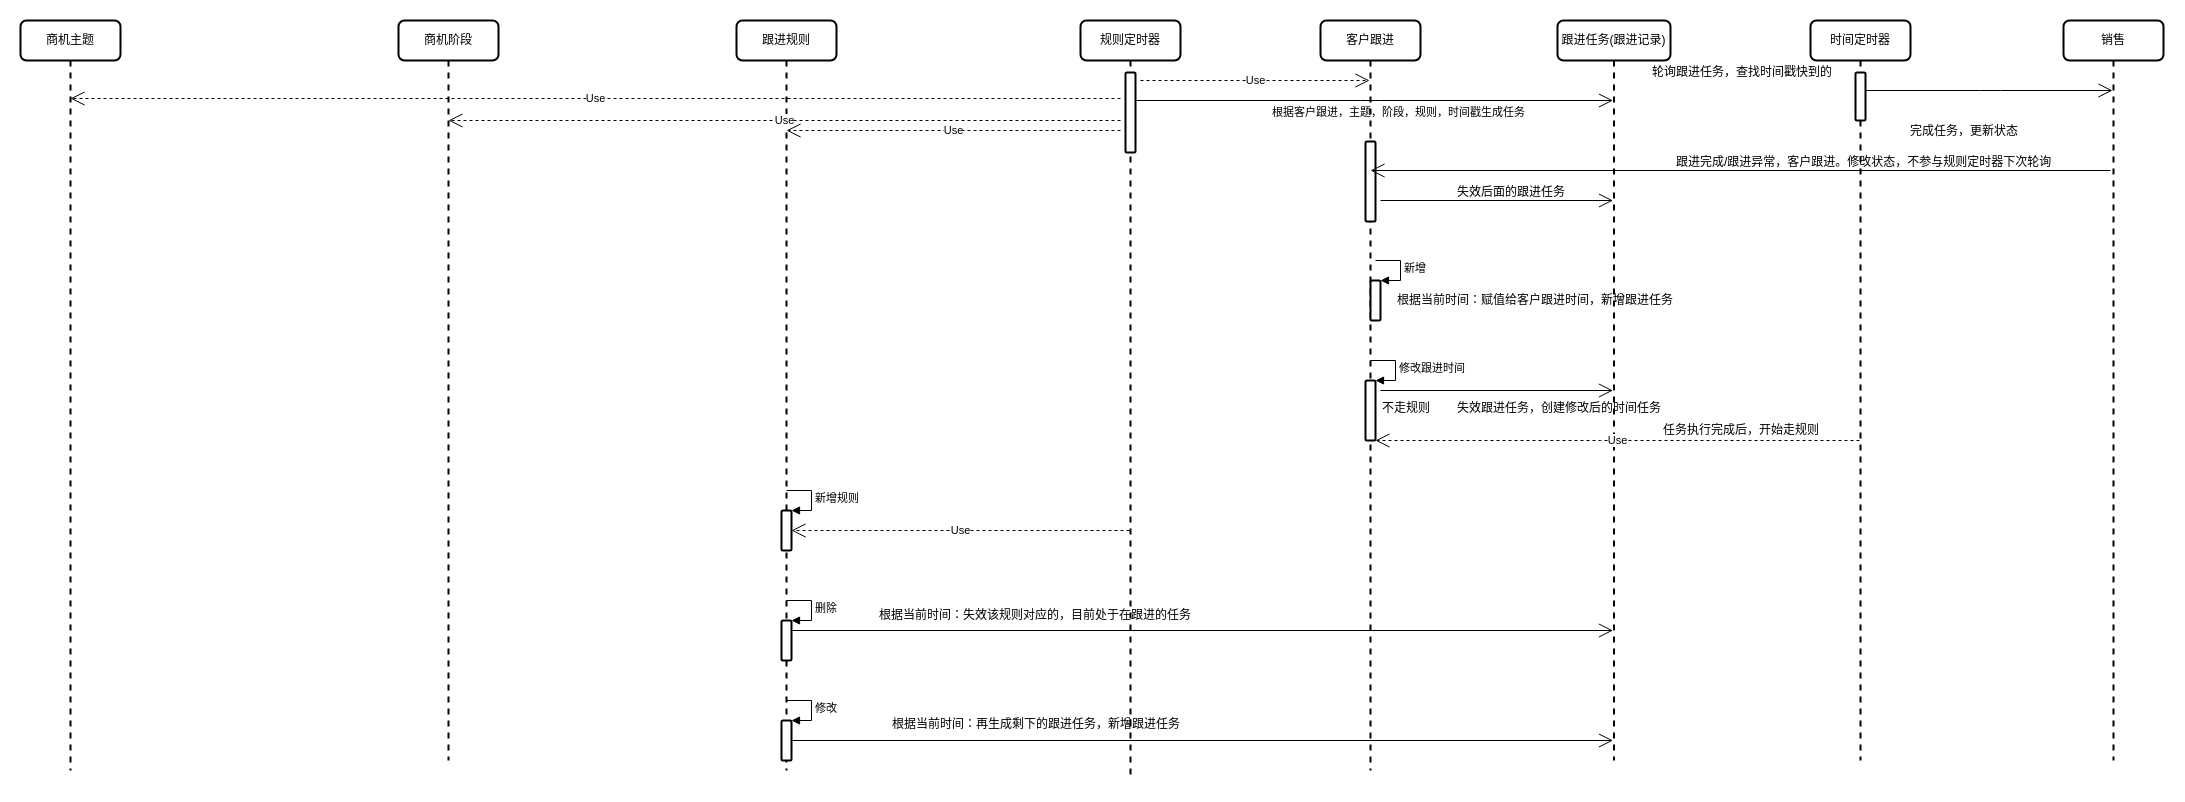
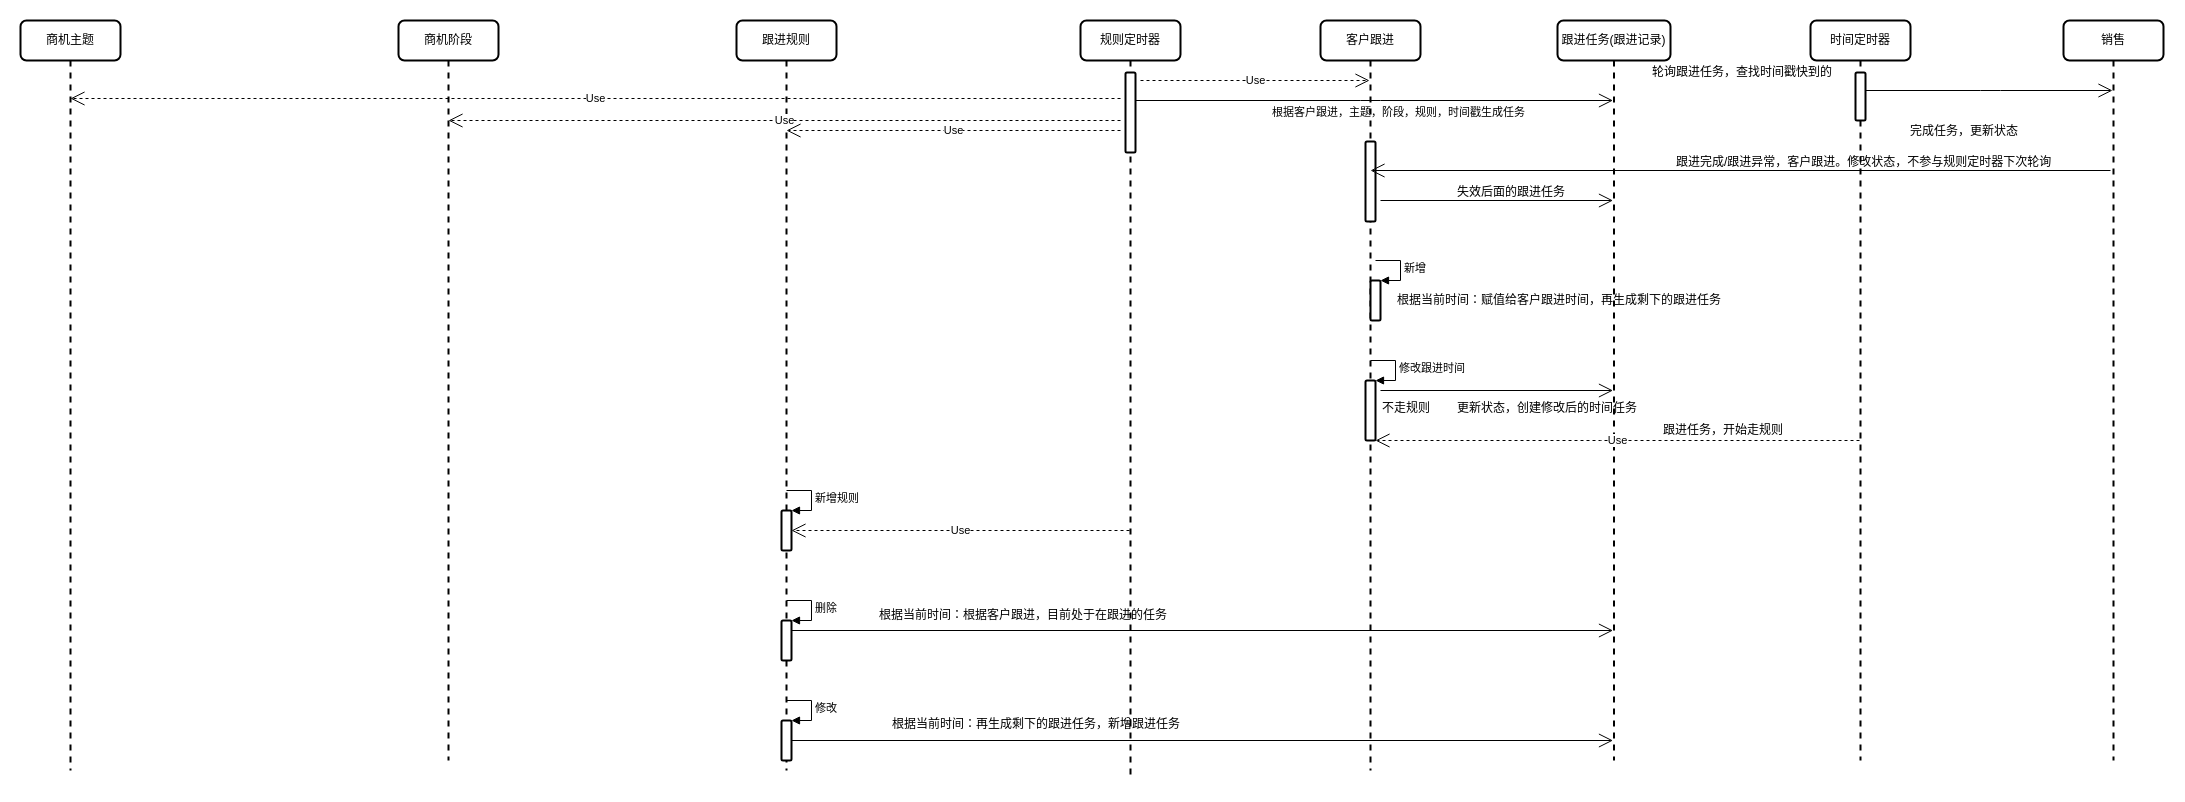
node "根据当前时间：赋值给客户跟进时间，新增跟进任务": label "根据当前时间：赋值给客户跟进时间，新增跟进任务" -> "根据当前时间：赋值给客户跟进时间，再生成剩下的跟进任务"
node "失效跟进任务，创建修改后的时间任务": label "失效跟进任务，创建修改后的时间任务" -> "更新状态，创建修改后的时间任务"
node "任务执行完成后，开始走规则": label "任务执行完成后，开始走规则" -> "跟进任务，开始走规则"
node "根据当前时间：失效该规则对应的，目前处于在跟进的任务": label "根据当前时间：失效该规则对应的，目前处于在跟进的任务" -> "根据当前时间：根据客户跟进，目前处于在跟进的任务"
